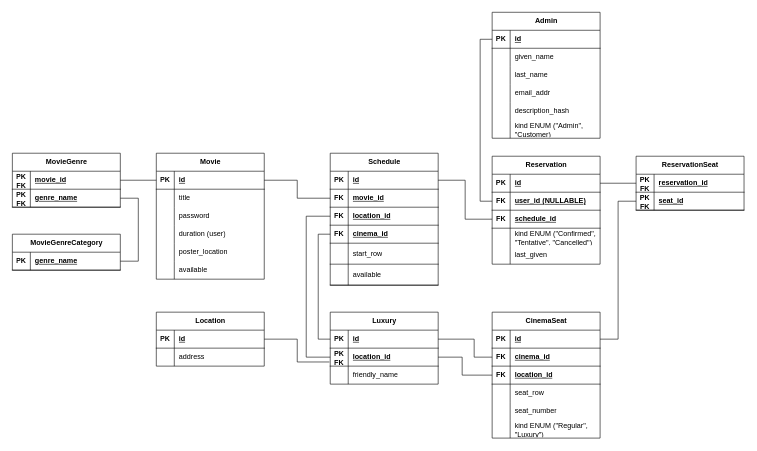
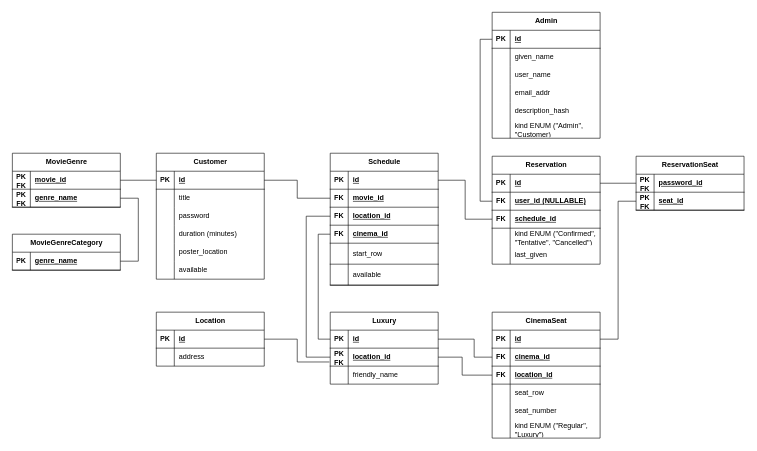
node "last_name": label "last_name" -> "user_name"
node "Movie": label "Movie" -> "Customer"
node "reservation_id": label "reservation_id" -> "password_id"
node "duration (user)": label "duration (user)" -> "duration (minutes)"
